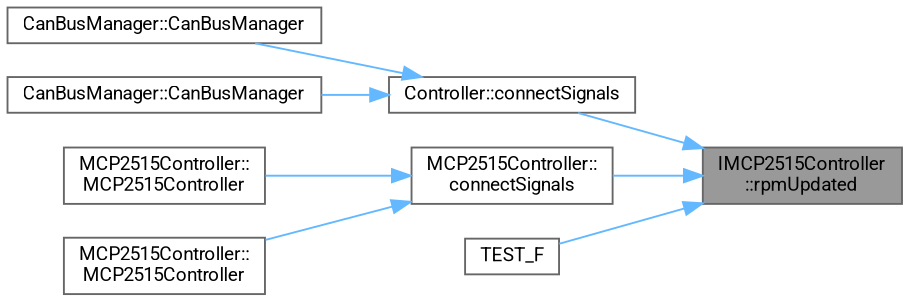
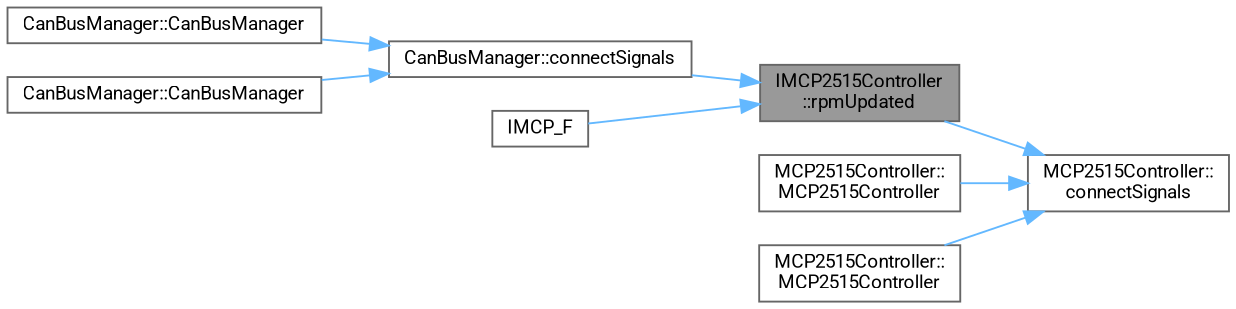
node "Controller::connectSignals": label "Controller::connectSignals" -> "CanBusManager::connectSignals"
edge "MCP2515Controller:: connectSignals" -> "IMCP2515Controller ::rpmUpdated": reversed
node "TEST_F": label "TEST_F" -> "IMCP_F"
